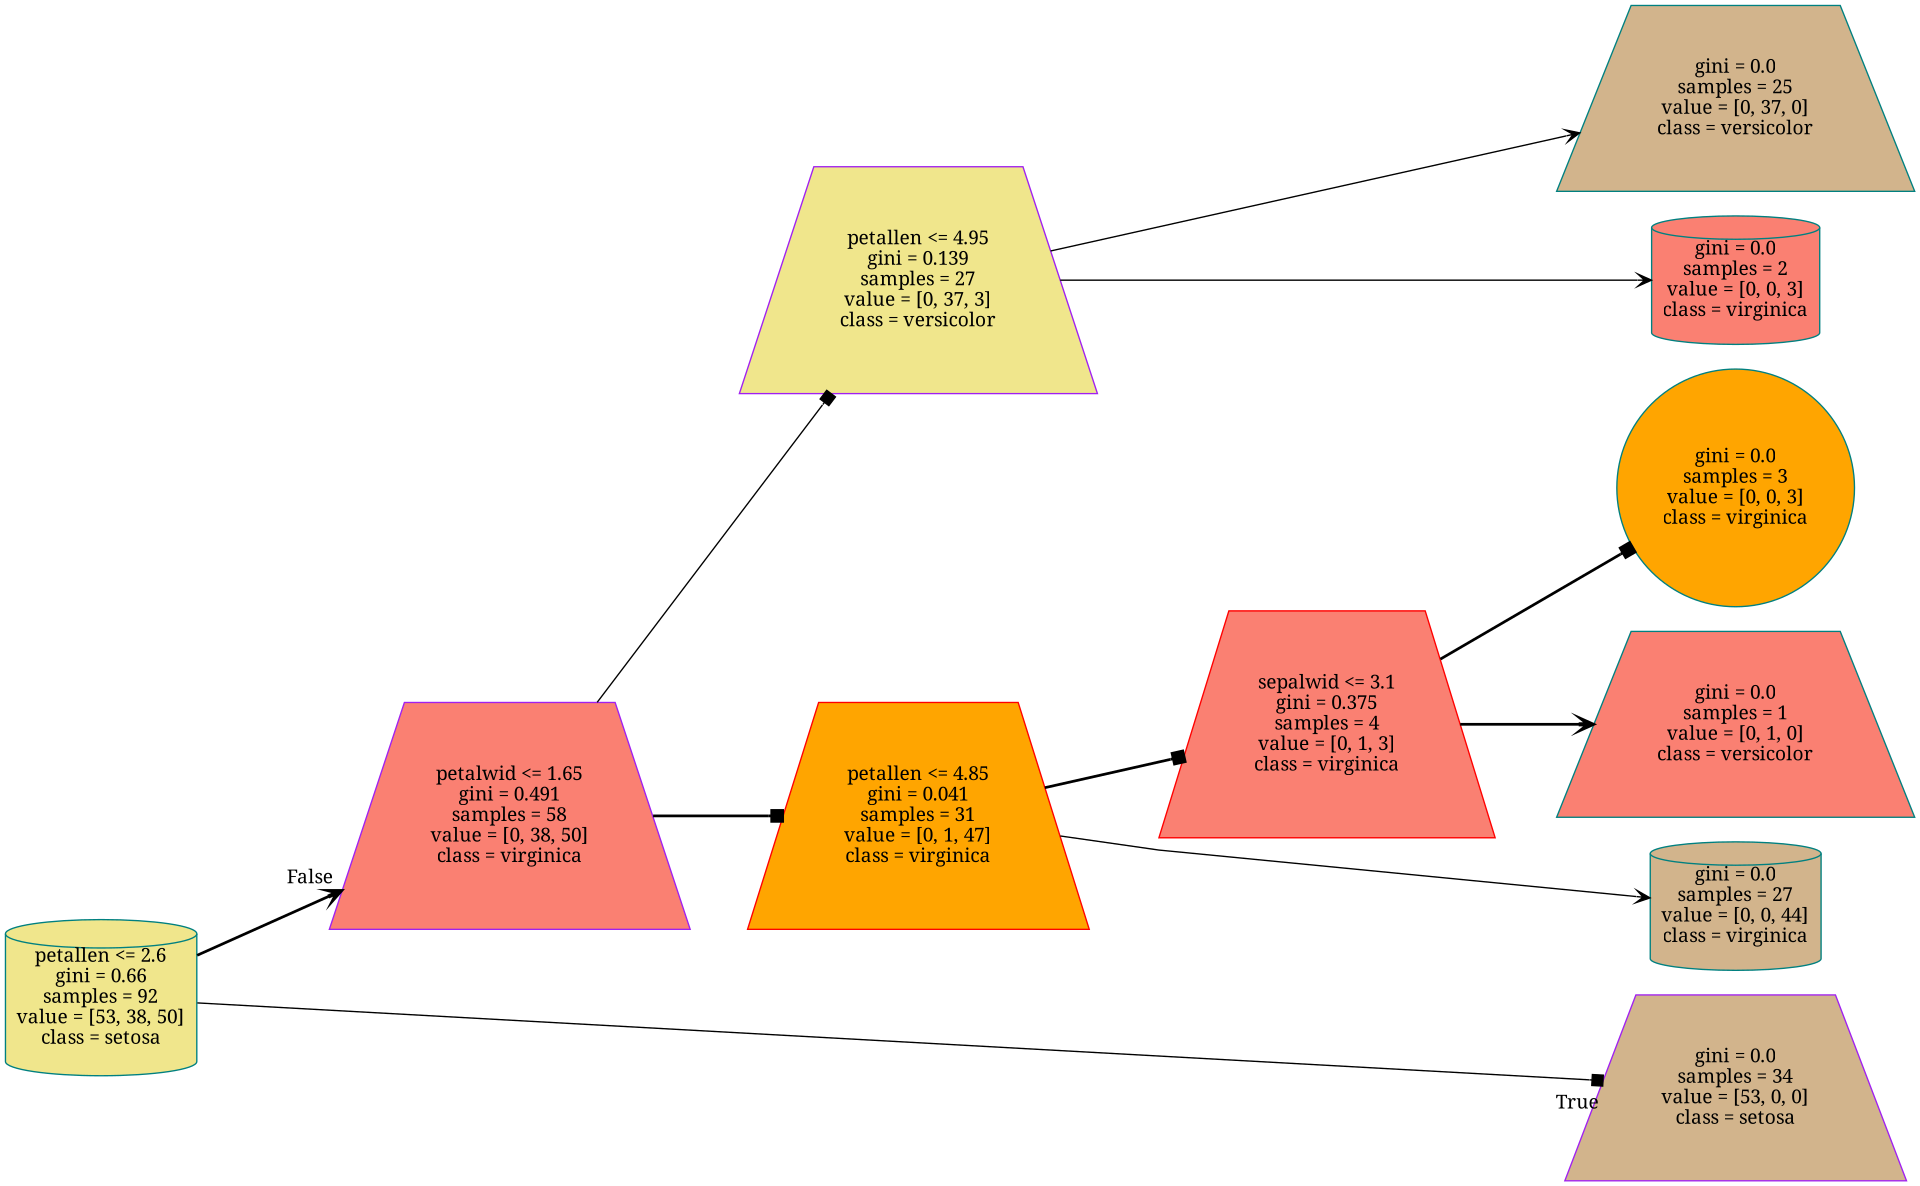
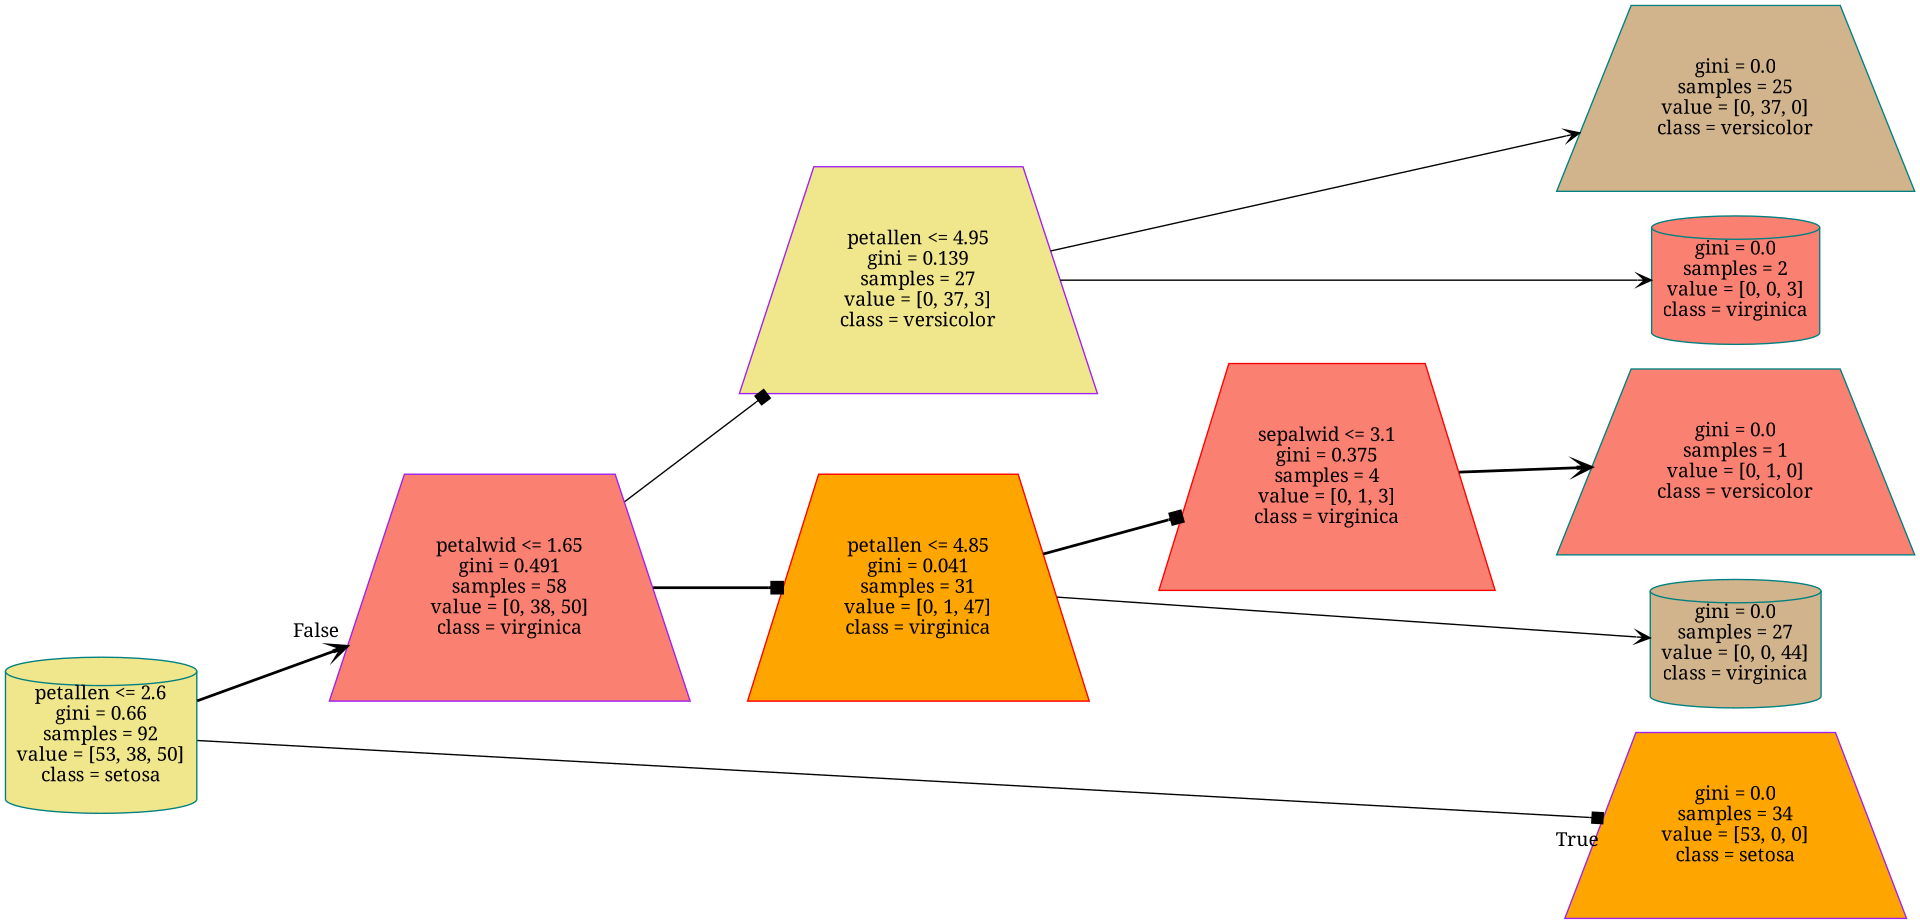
node "gini = 0.0 samples = 3 value = [0, 0, 3] class = virginica": removed
node "gini = 0.0 samples = 34 value = [53, 0, 0] class = setosa": fillcolor tan -> orange
